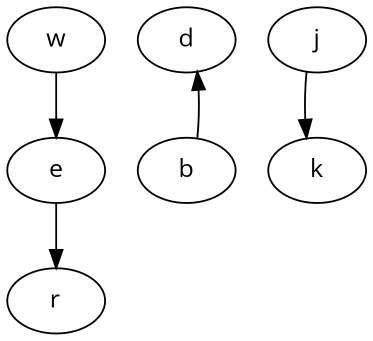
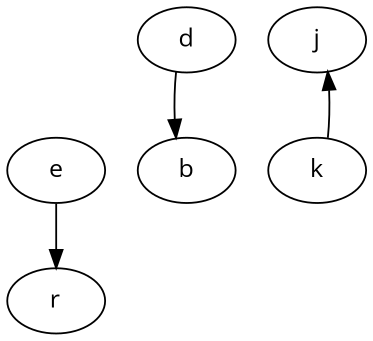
node "w": removed
edge "j" -> "k": reversed
edge "b" -> "d": reversed
